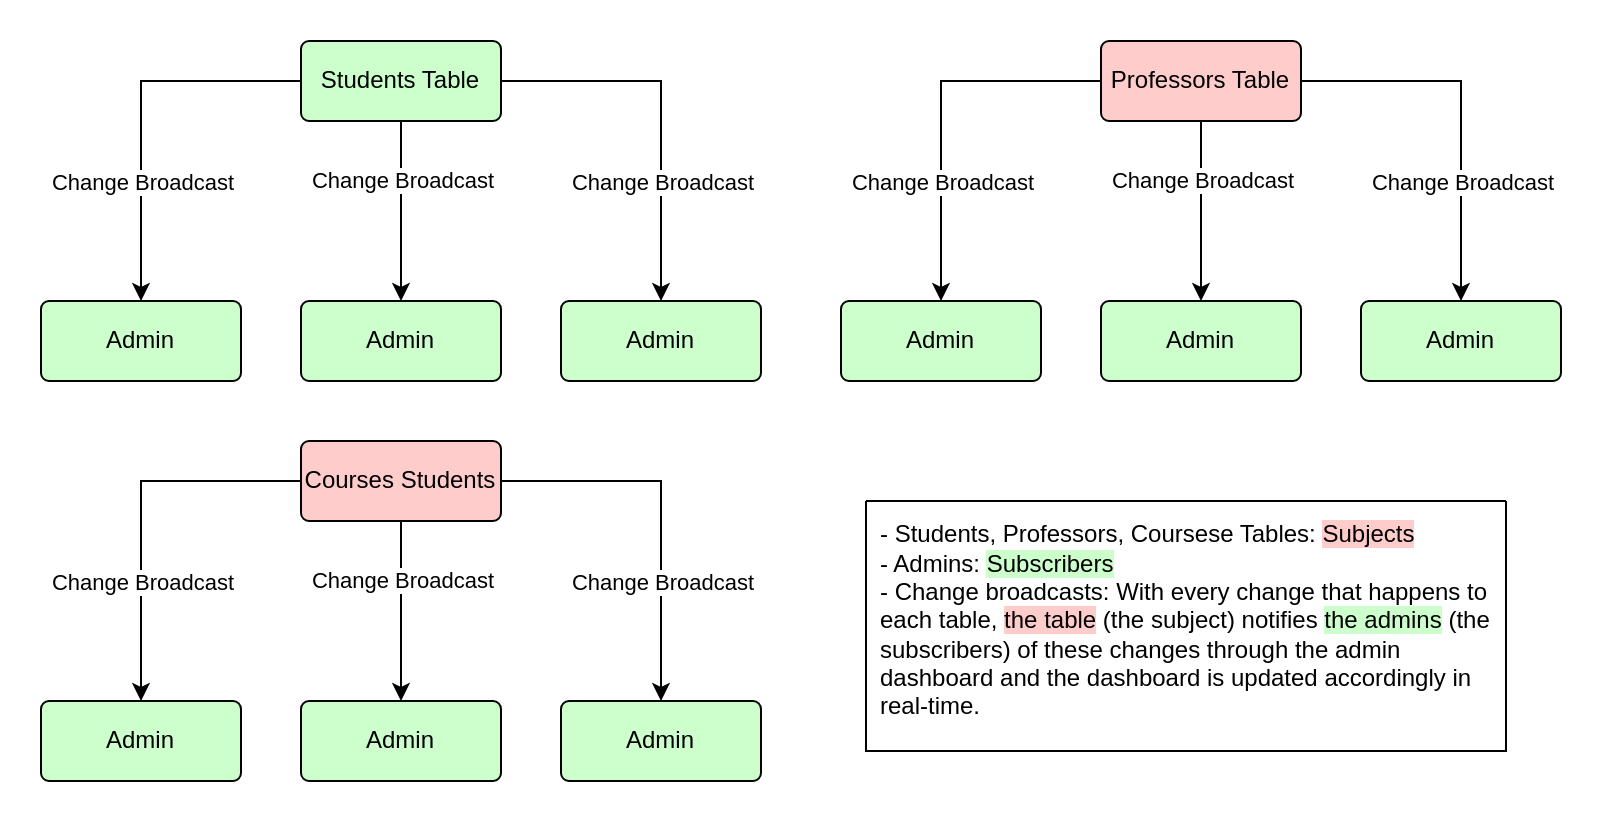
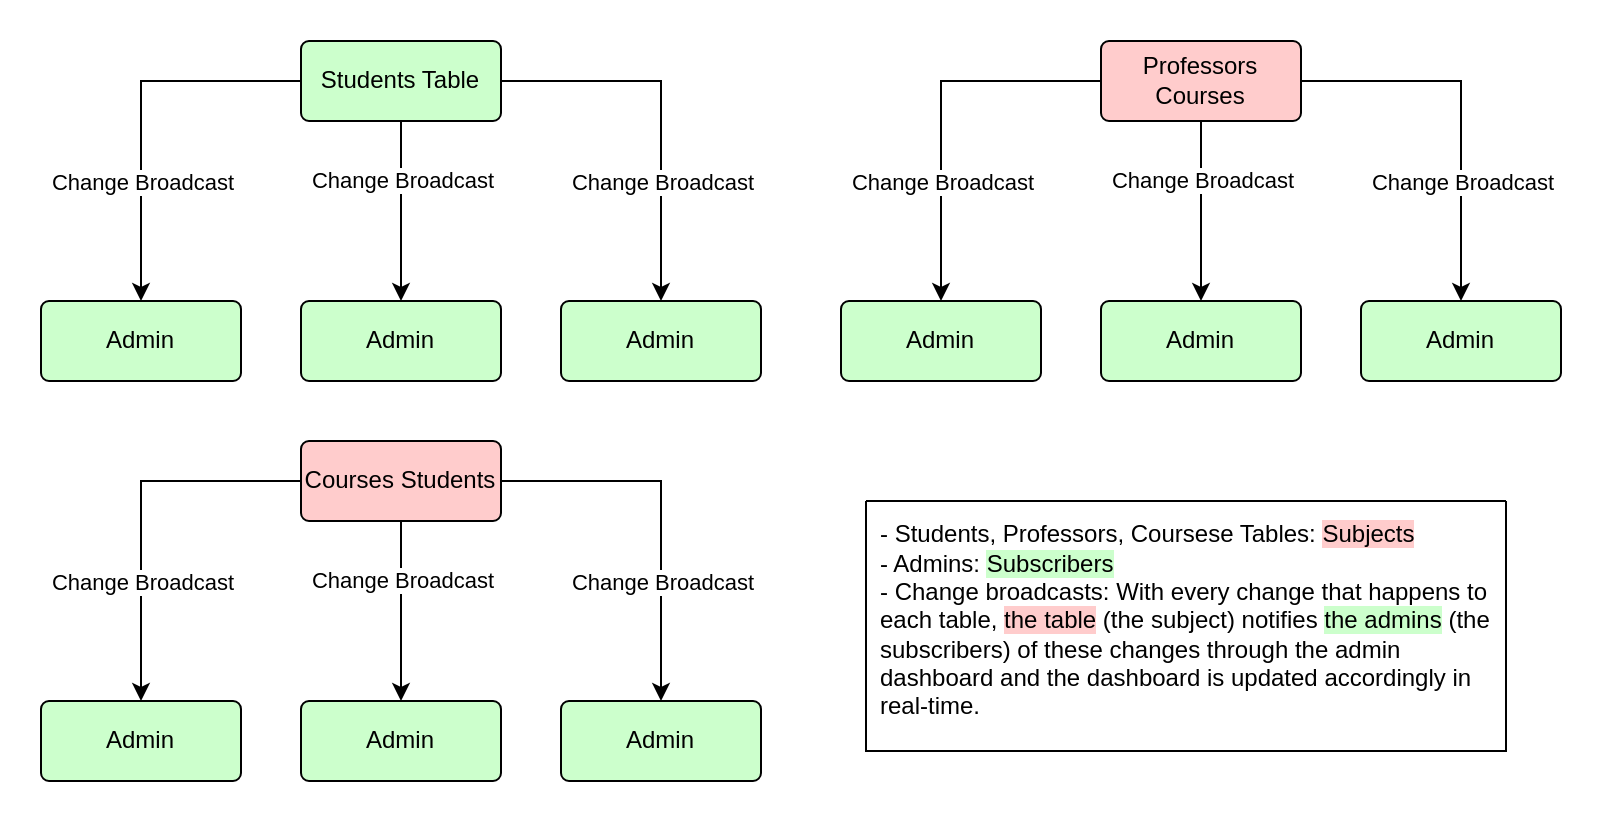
node "Professors Table": label "Professors Table" -> "Professors Courses"
